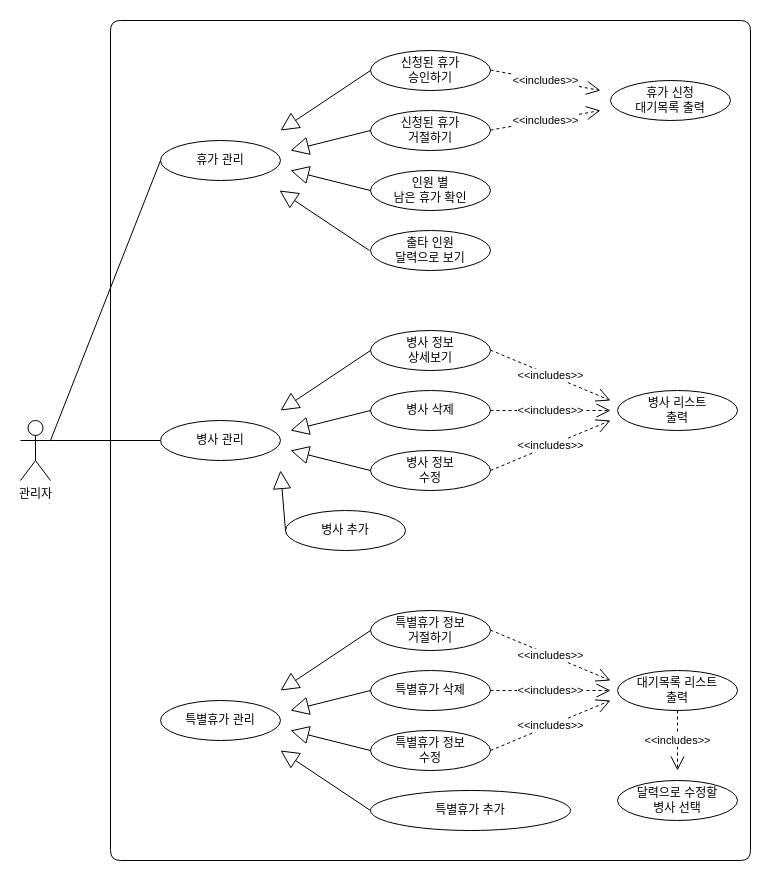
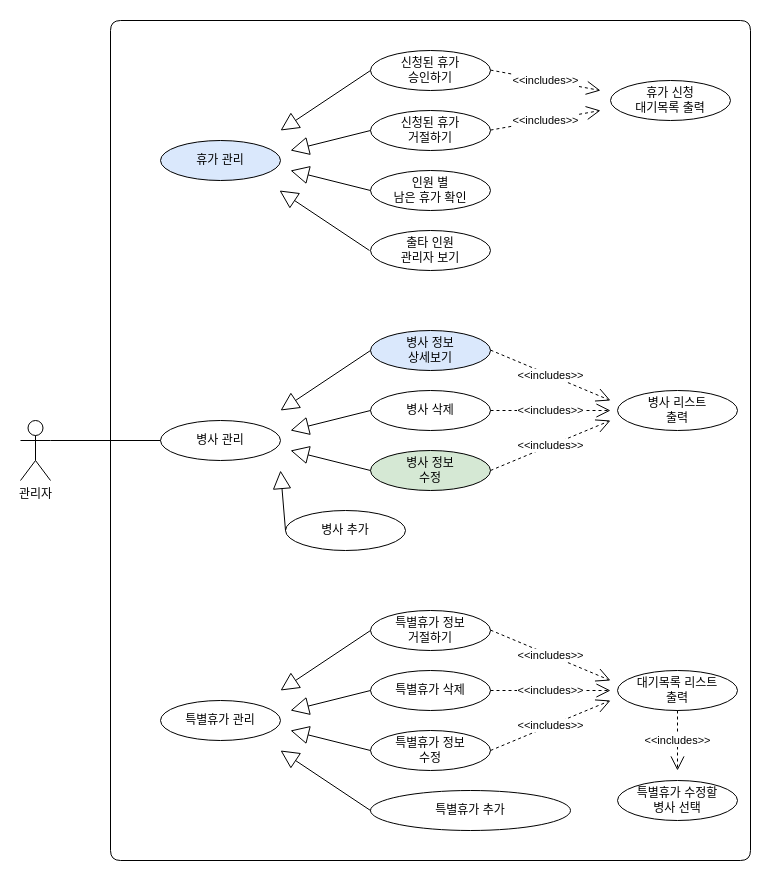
node "휴가 관리": fillcolor #ffffff -> #dae8fc
node "출타 인원 달력으로 보기": label "출타 인원 달력으로 보기" -> "출타 인원 관리자 보기"
node "병사 정보 상세보기": fillcolor #ffffff -> #dae8fc
edge "휴가 관리" -- "관리자": removed
node "병사 정보 수정": fillcolor #ffffff -> #d5e8d4
node "달력으로 수정할 병사 선택": label "달력으로 수정할 병사 선택" -> "특별휴가 수정할 병사 선택"
